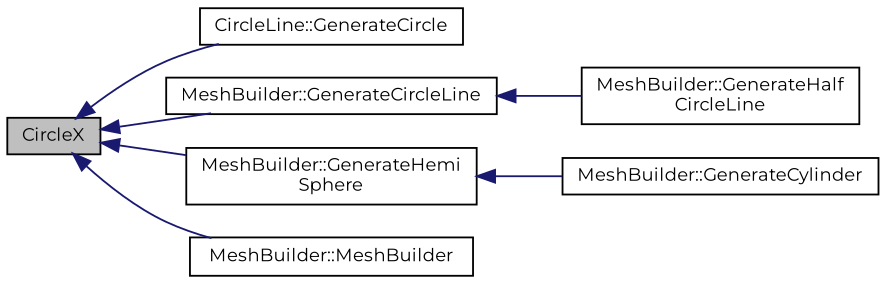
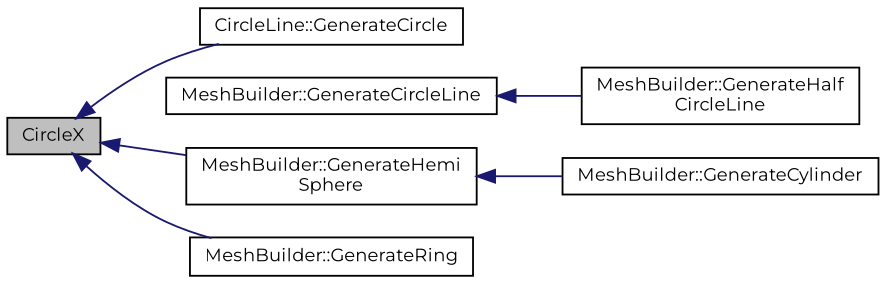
edge "MeshBuilder::GenerateCircleLine" -> "CircleX": removed
node "MeshBuilder::MeshBuilder": label "MeshBuilder::MeshBuilder" -> "MeshBuilder::GenerateRing"
